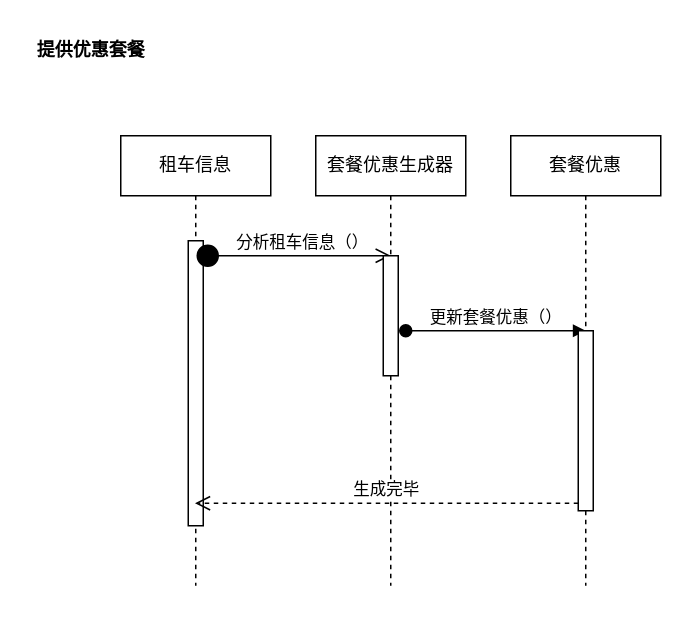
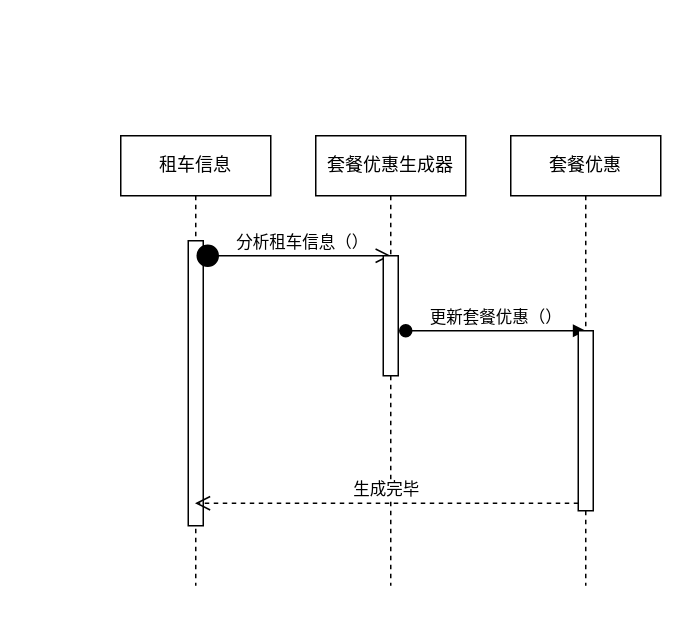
node "提供优惠套餐": removed
